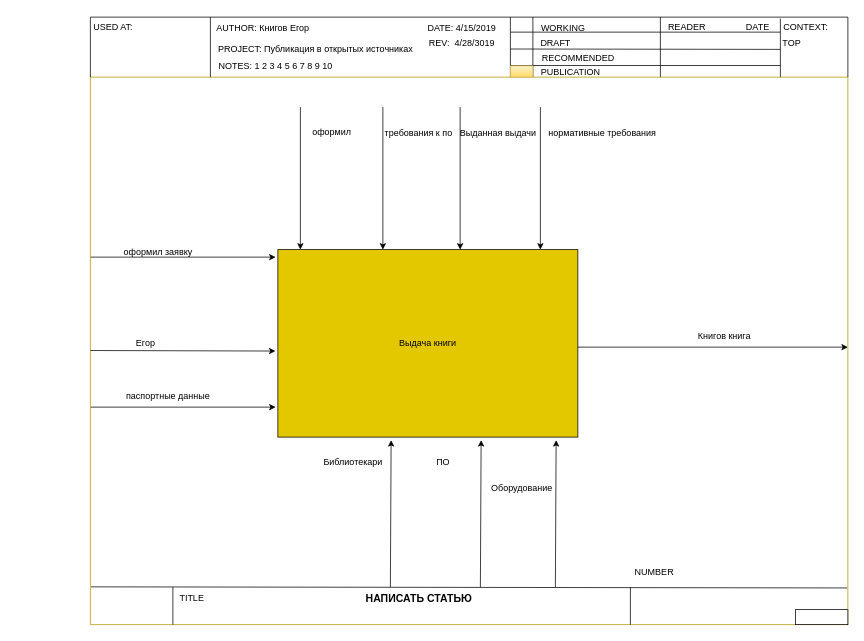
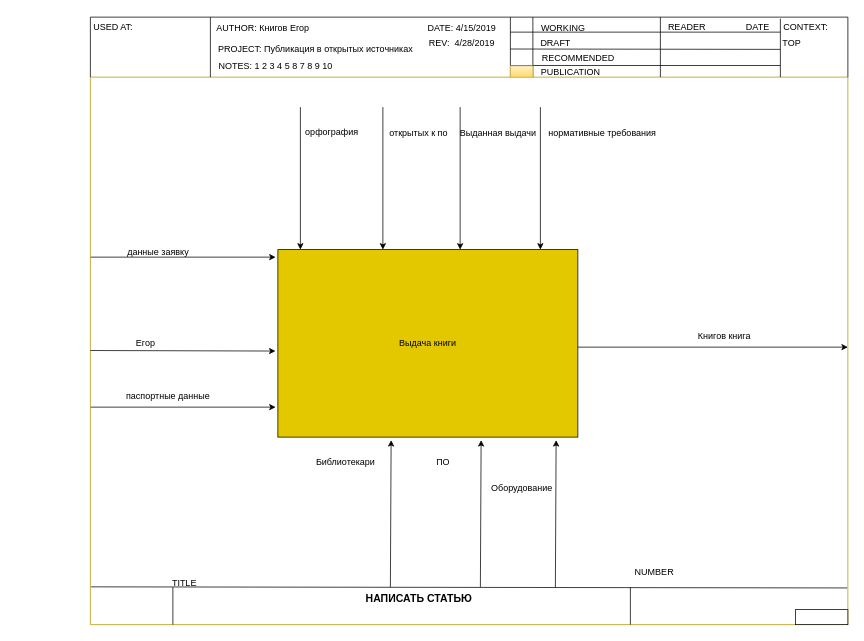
node "REV: 4/28/3019": label "REV: 4/28/3019" -> "REV: 4/28/2019"
node "NOTES: 1 2 3 4 5 6 7 8 9 10": label "NOTES: 1 2 3 4 5 6 7 8 9 10" -> "NOTES: 1 2 3 4 5 8 7 8 9 10"
node "оформил": label "оформил" -> "орфография"
node "требования к по": label "требования к по" -> "открытых к по"
node "оформил заявку": label "оформил заявку" -> "данные заявку"
node "Библиотекари": moved (353, 462) -> (345, 462)
node "TITLE": moved (192, 598) -> (184, 583)
